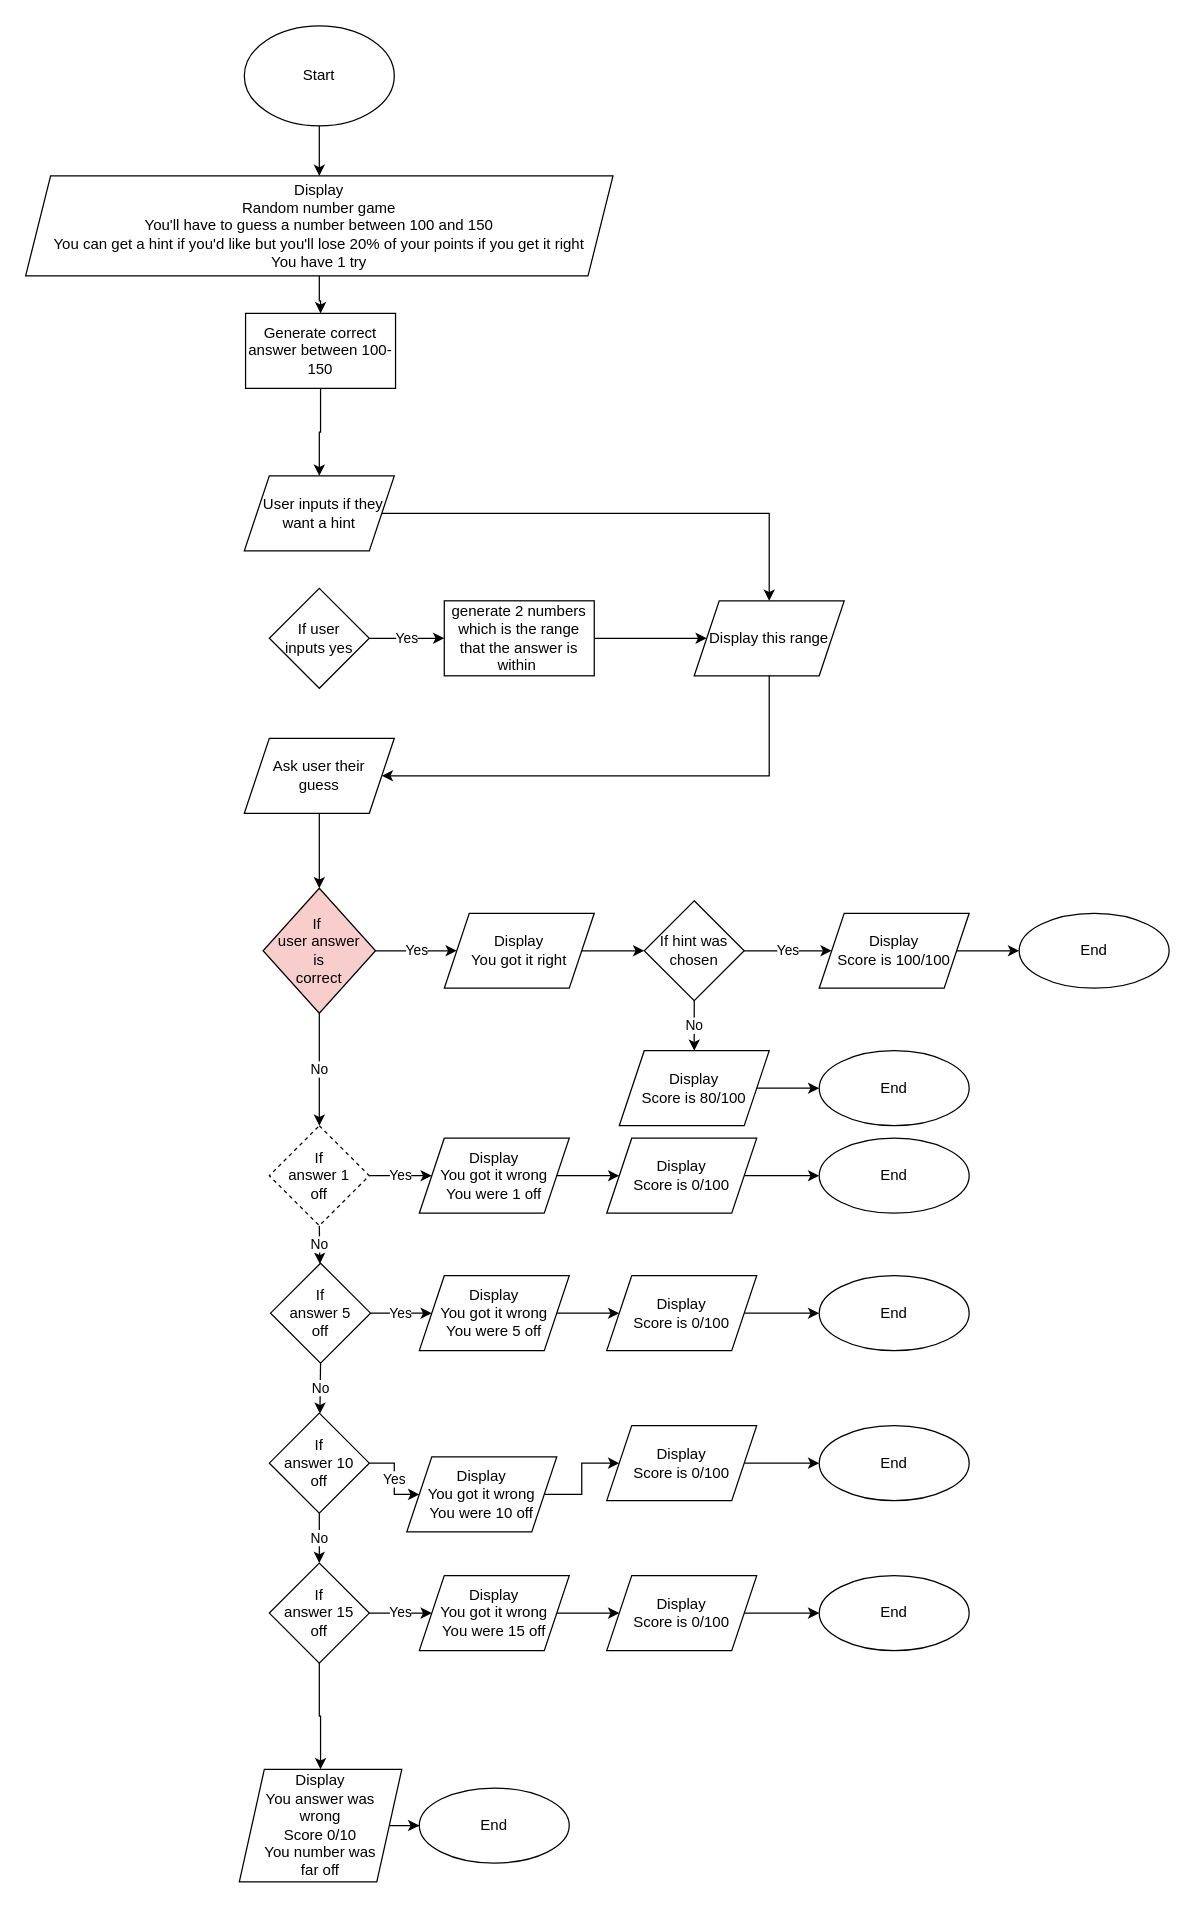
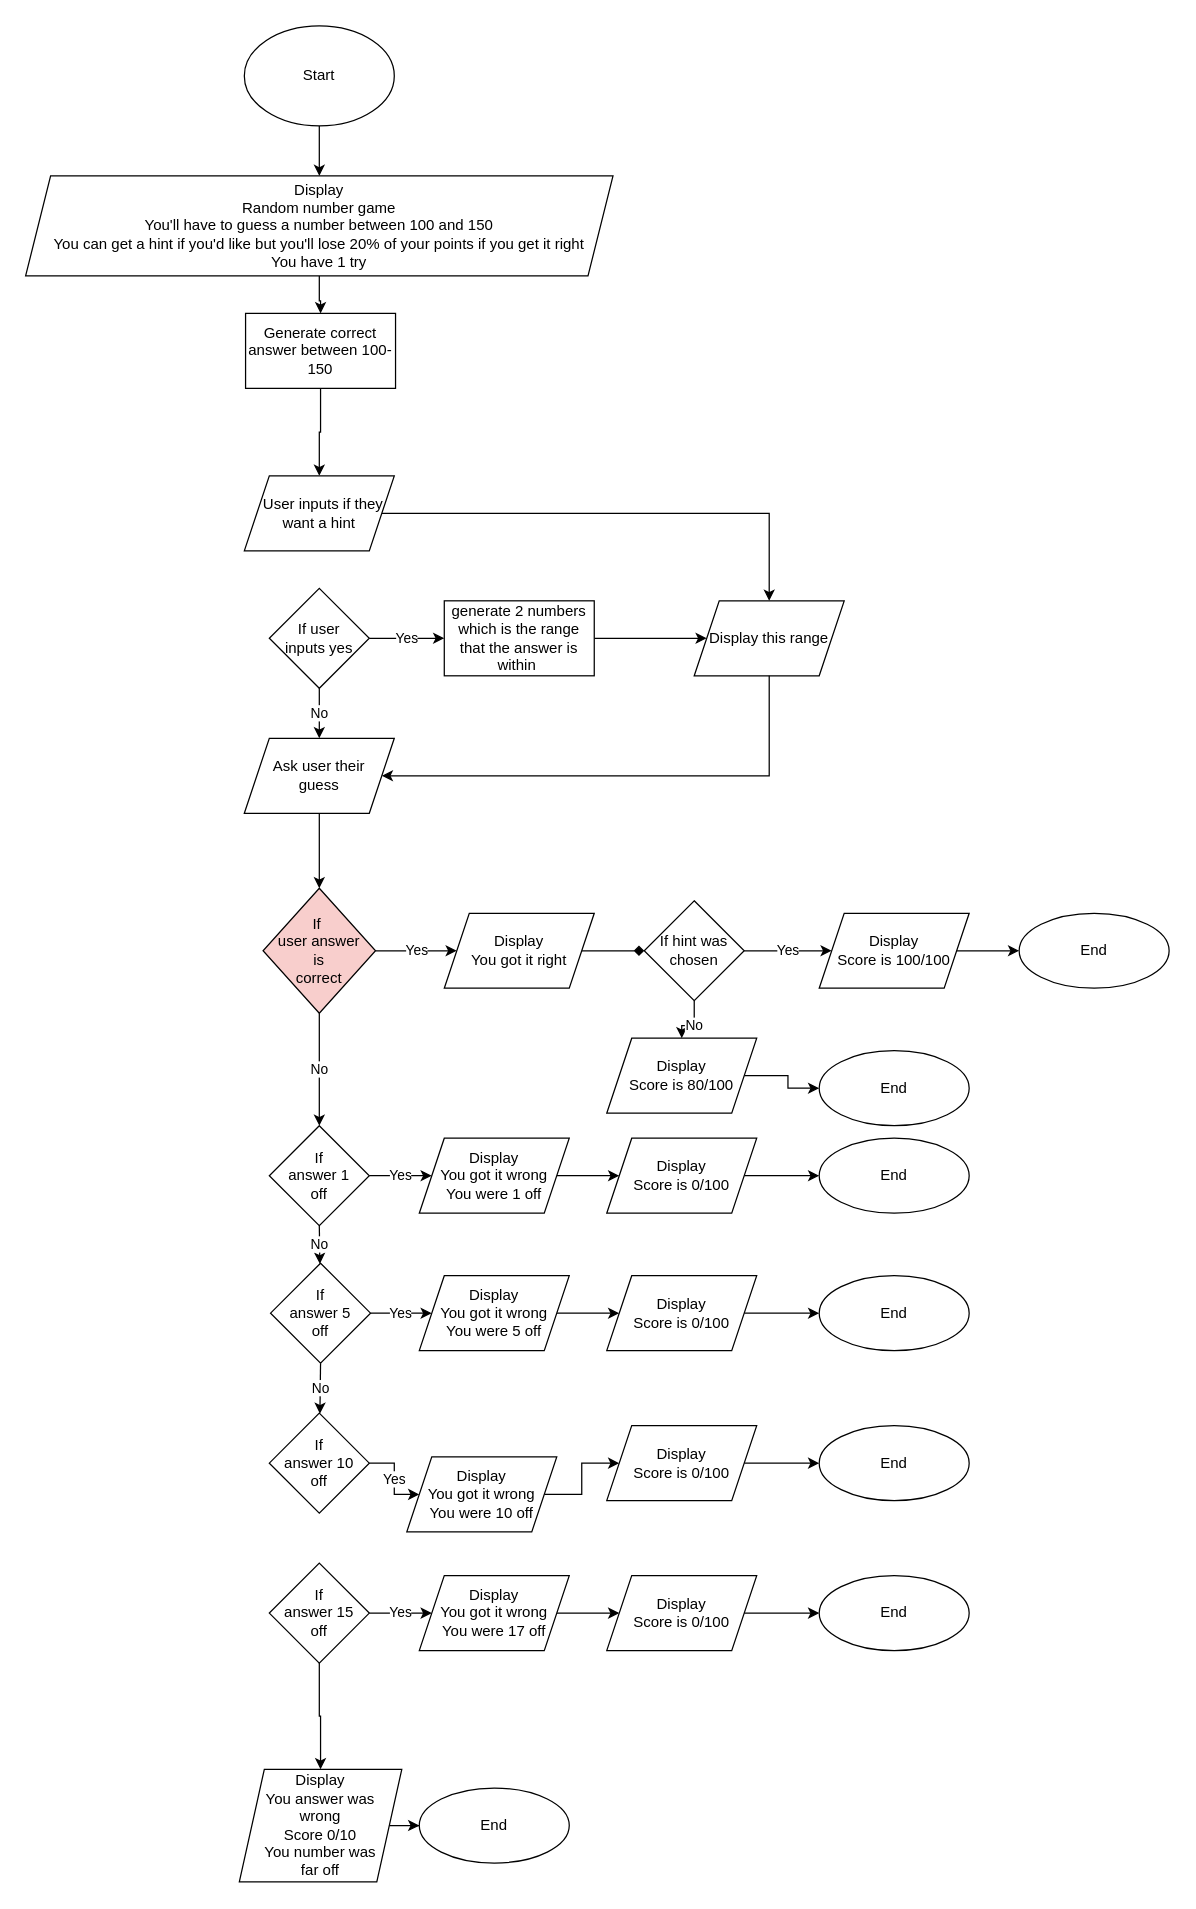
edge "If user inputs yes" -> "Ask user their guess": added, label "No"
edge "Display You got it right" -> "If hint was chosen": arrowhead classic -> diamond
node "Display Score is 80/100": moved (694, 1088) -> (682, 1076)
node "If answer 1 off": style dashed -> solid
edge "If answer 10 off" -> "If answer 15 off": removed, label "No"
node "Display You got it wrong You were 15 off": label "Display You got it wrong You were 15 off" -> "Display You got it wrong You were 17 off"
